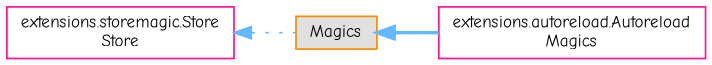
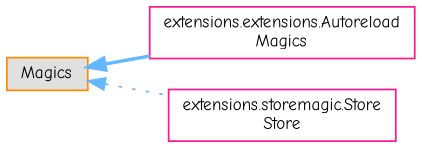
edge "Magics" -> "extensions.storemagic.Store Store": reversed
node "extensions.autoreload.Autoreload Magics": label "extensions.autoreload.Autoreload Magics" -> "extensions.extensions.Autoreload Magics"
